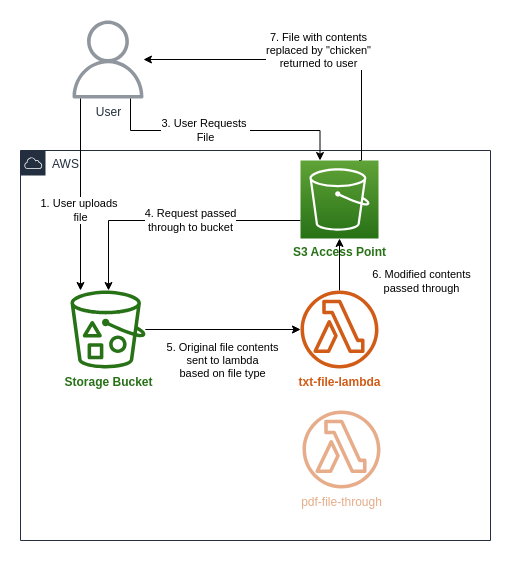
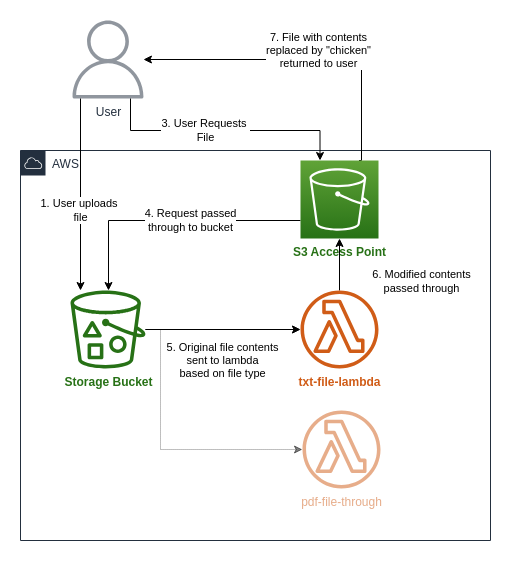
edge "Storage Bucket" -> "pdf-file-through": added
